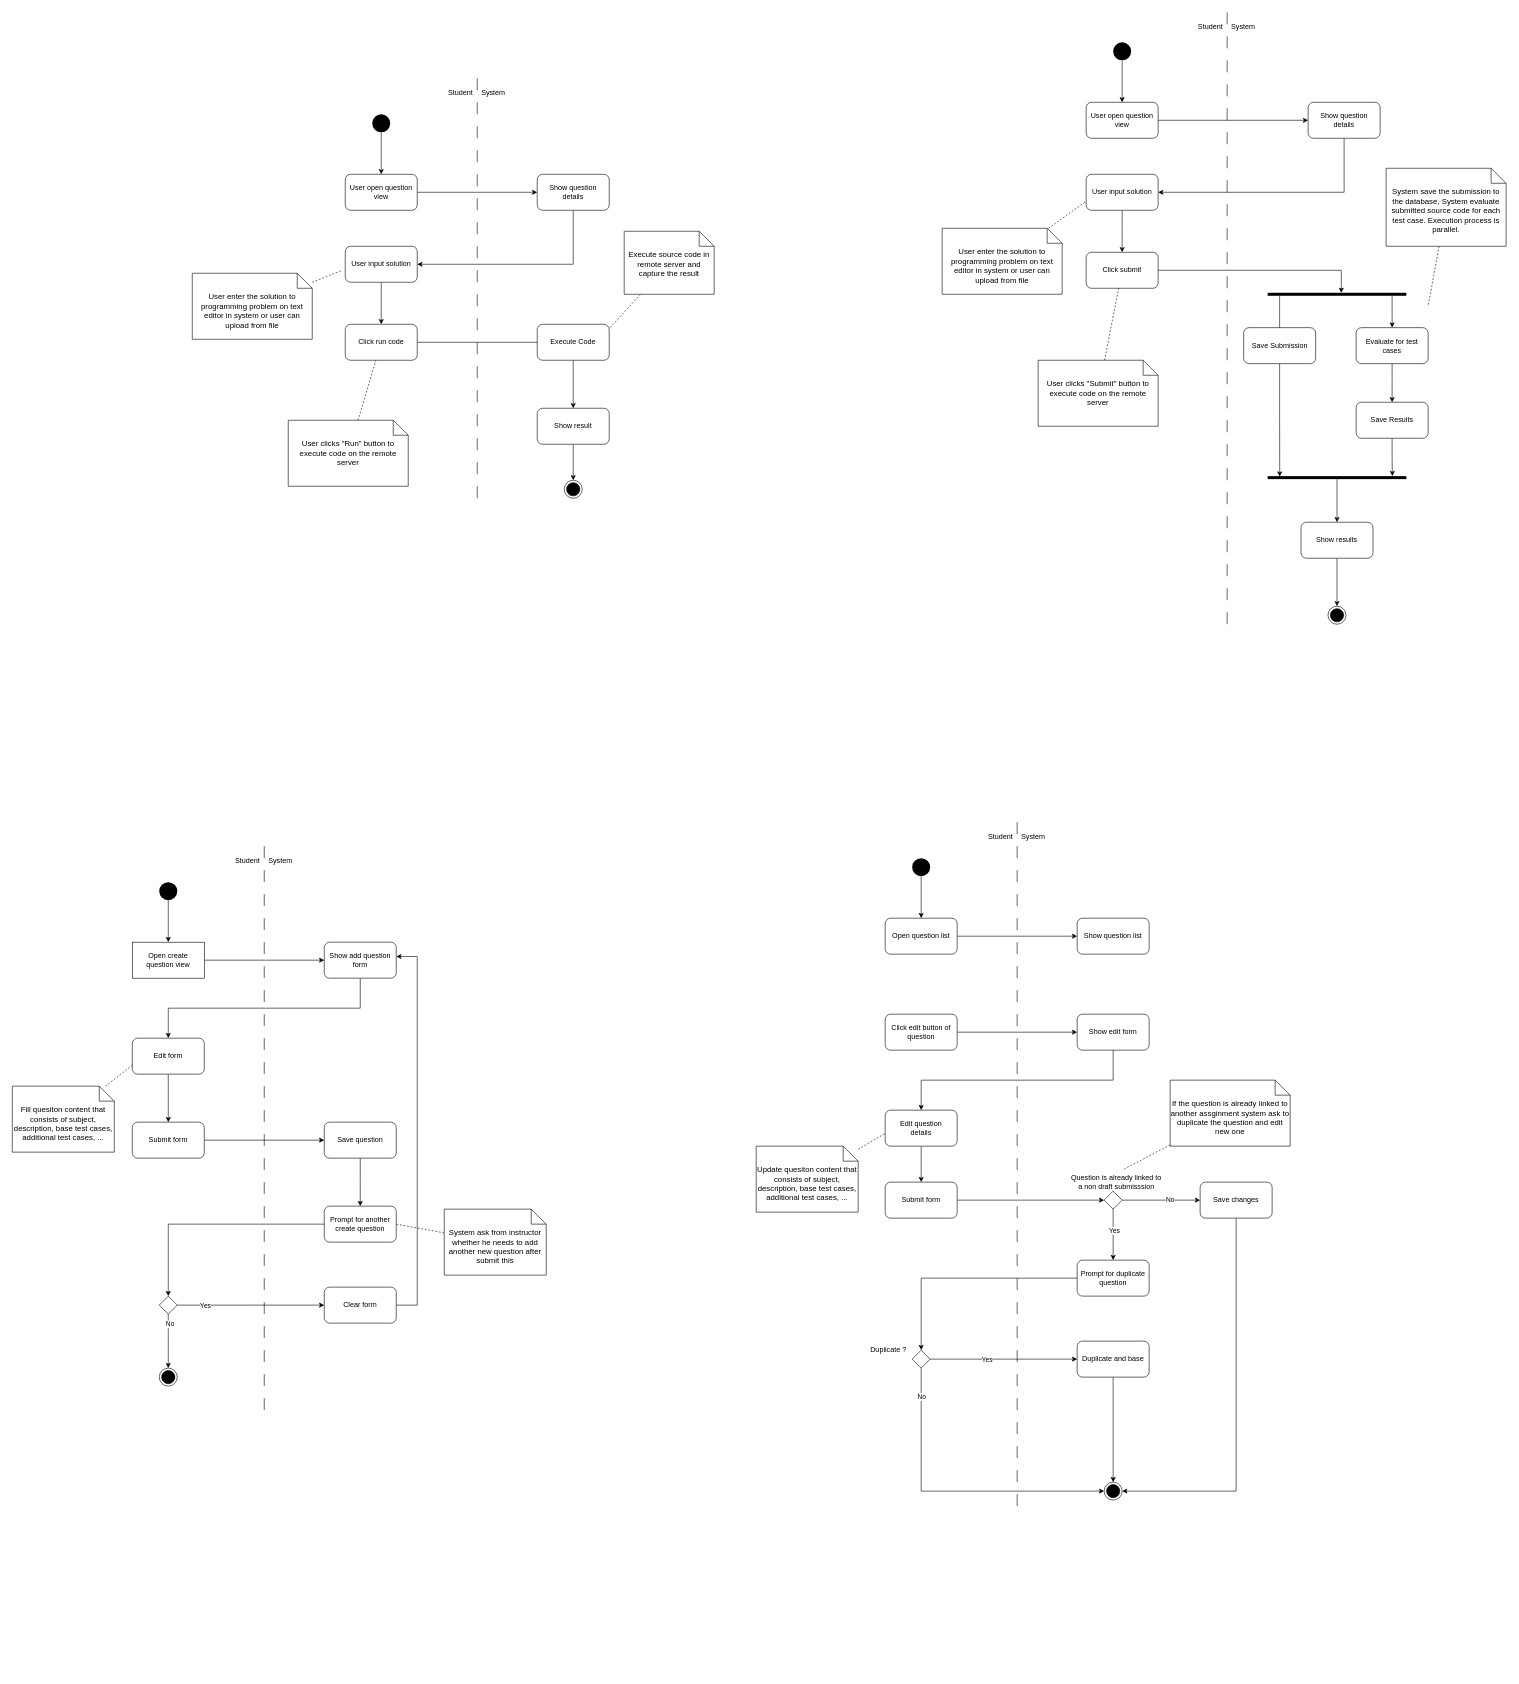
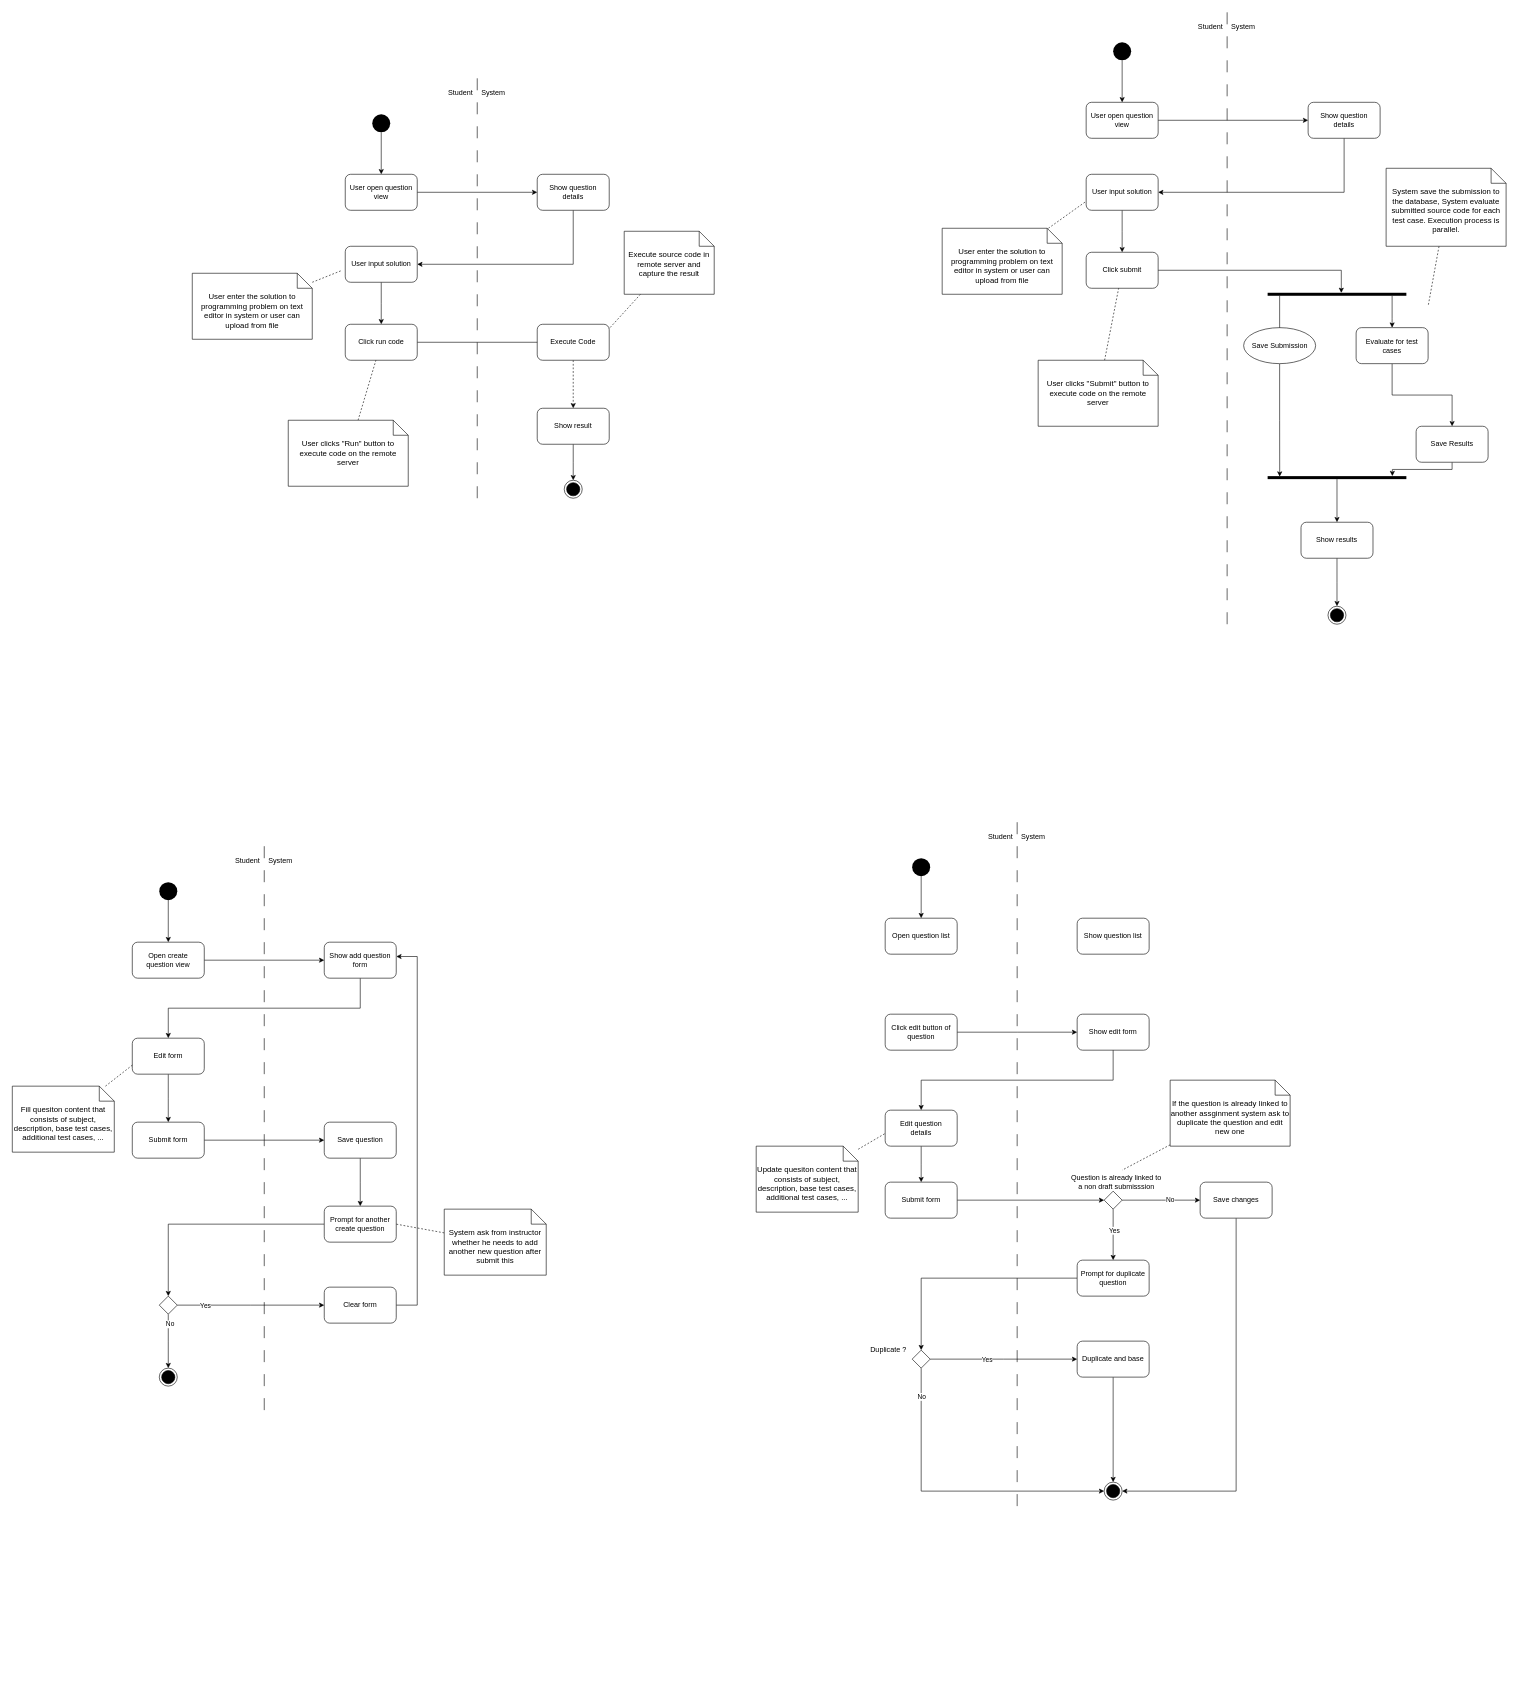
node "Save Submission": shape rounded rectangle -> ellipse
edge "Execute Code" -> "Show result": style solid -> dashed
node "Save Results": moved (1392, 420) -> (1452, 444)
edge "Open question list" -> "Show question list": removed
node "Open create question view": shape rectangle -> rounded rectangle
